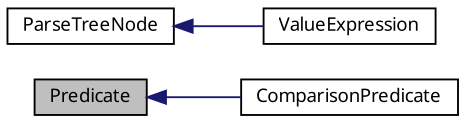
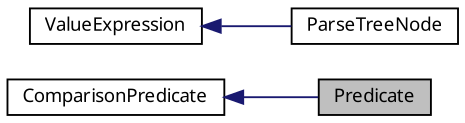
edge "ValueExpression" -> "ParseTreeNode": reversed
edge "ComparisonPredicate" -> "Predicate": reversed
